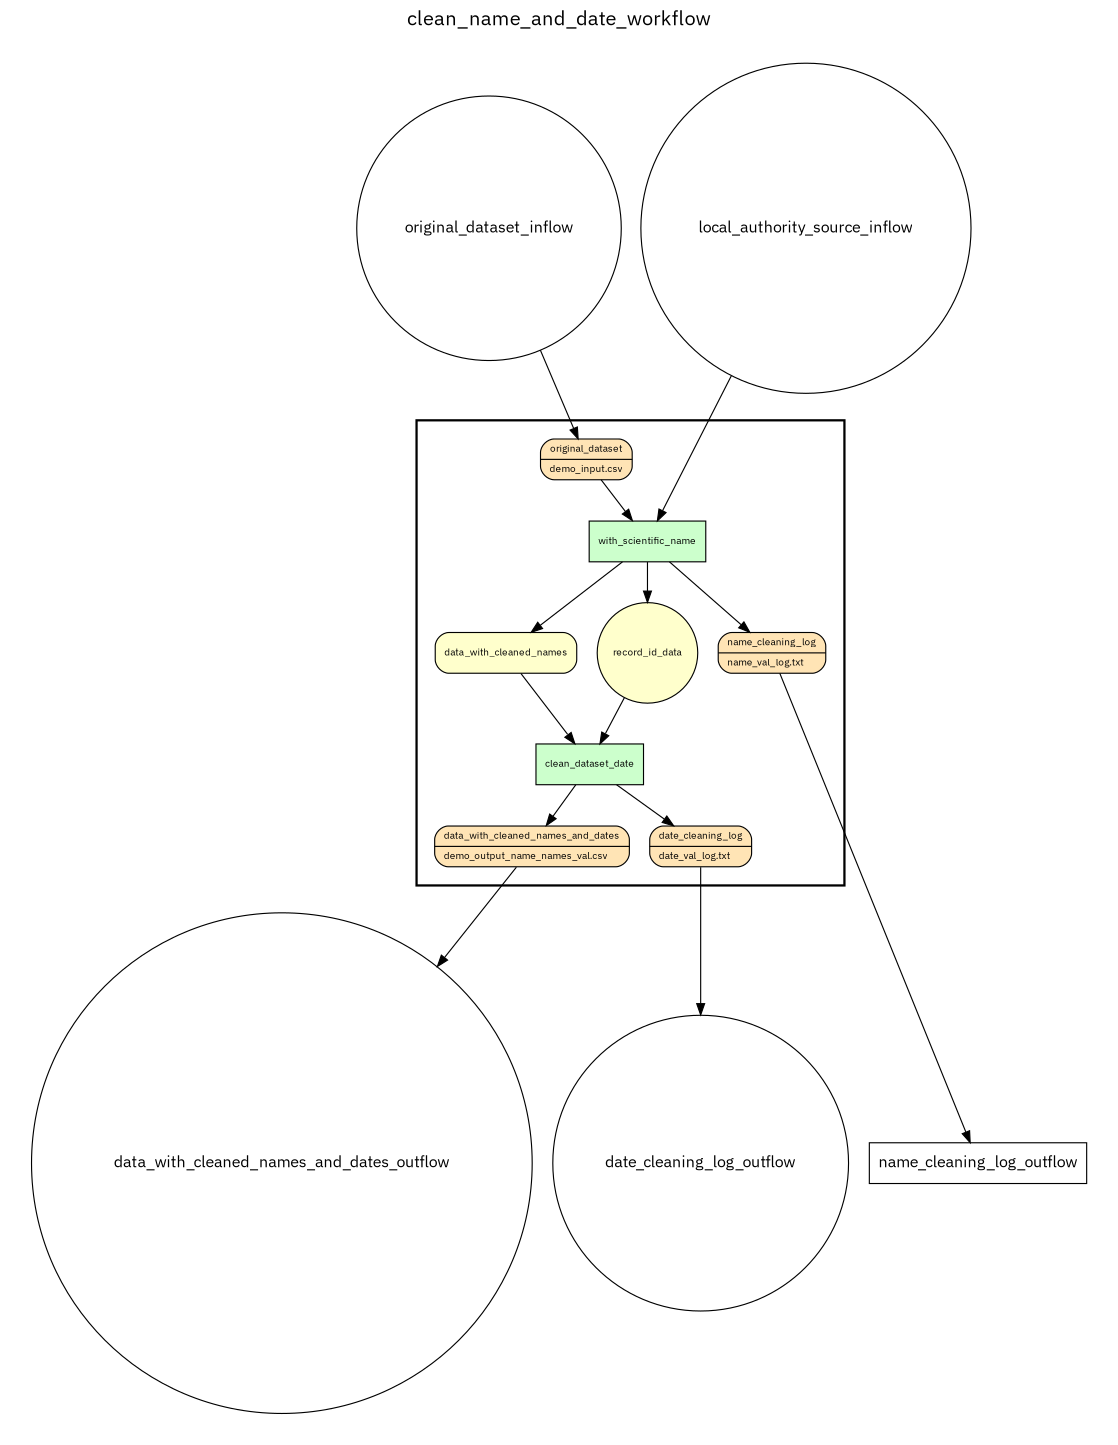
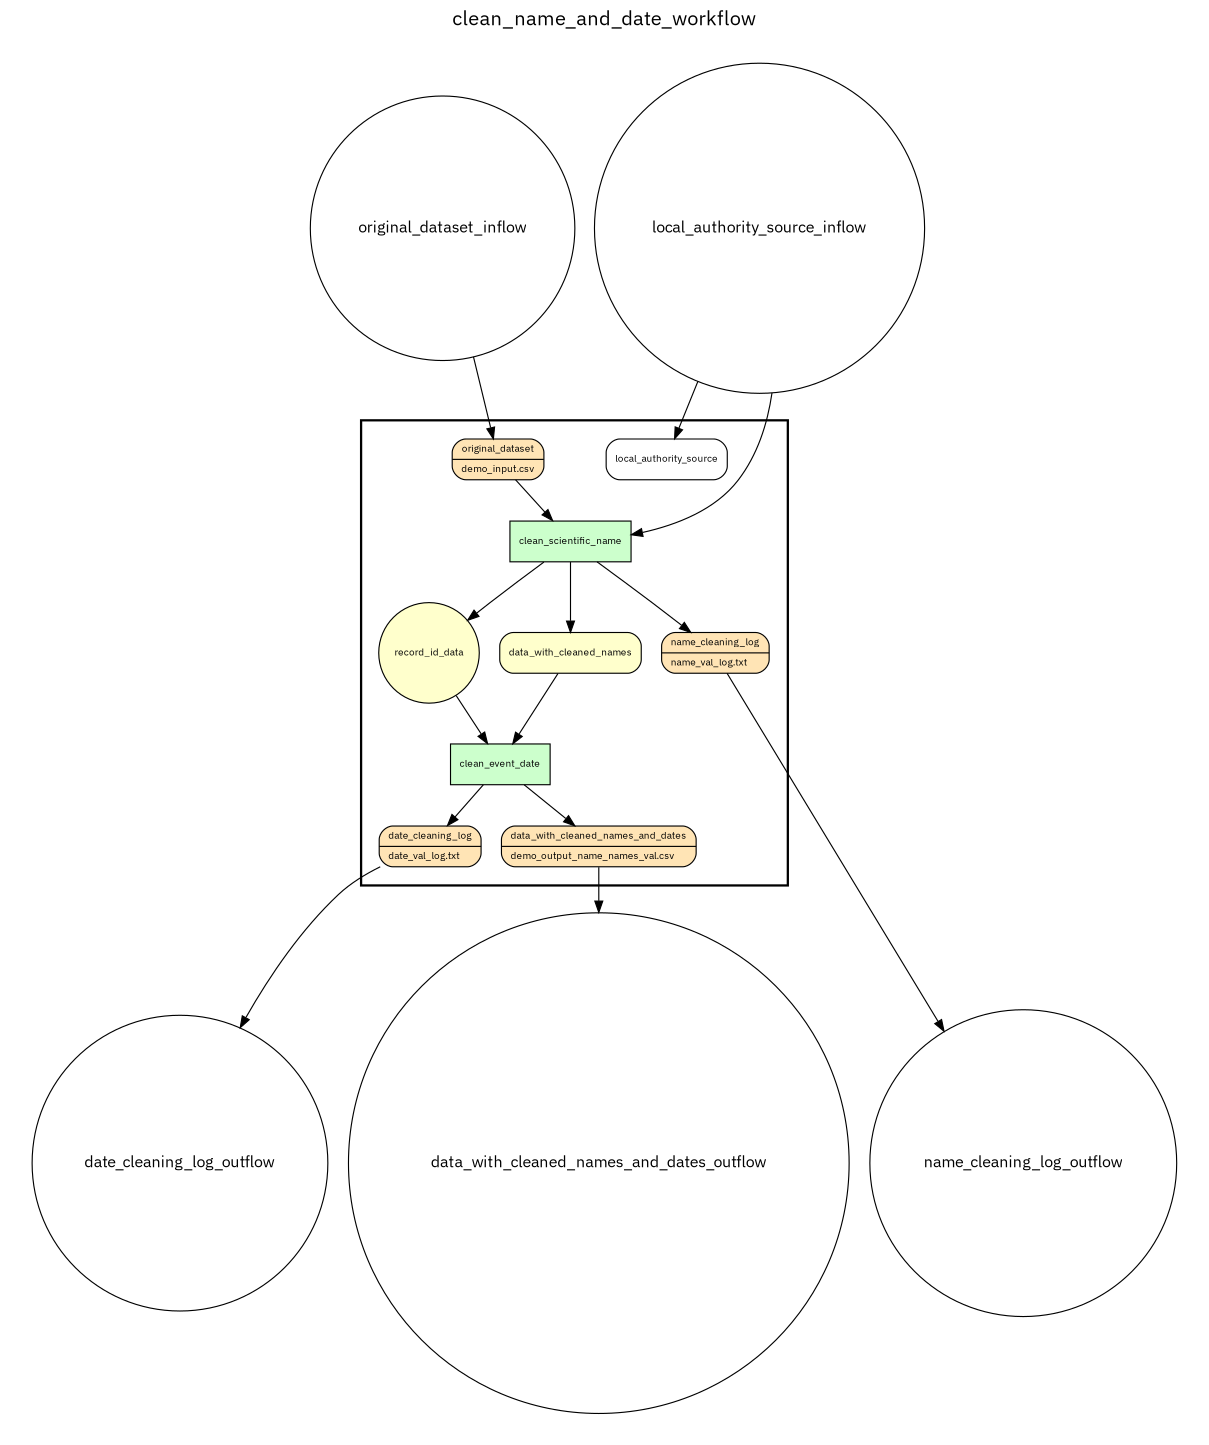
node "local_authority_source": added
node "with_scientific_name": label "with_scientific_name" -> "clean_scientific_name"
node "clean_dataset_date": label "clean_dataset_date" -> "clean_event_date"
node "name_cleaning_log_outflow": shape box -> circle
